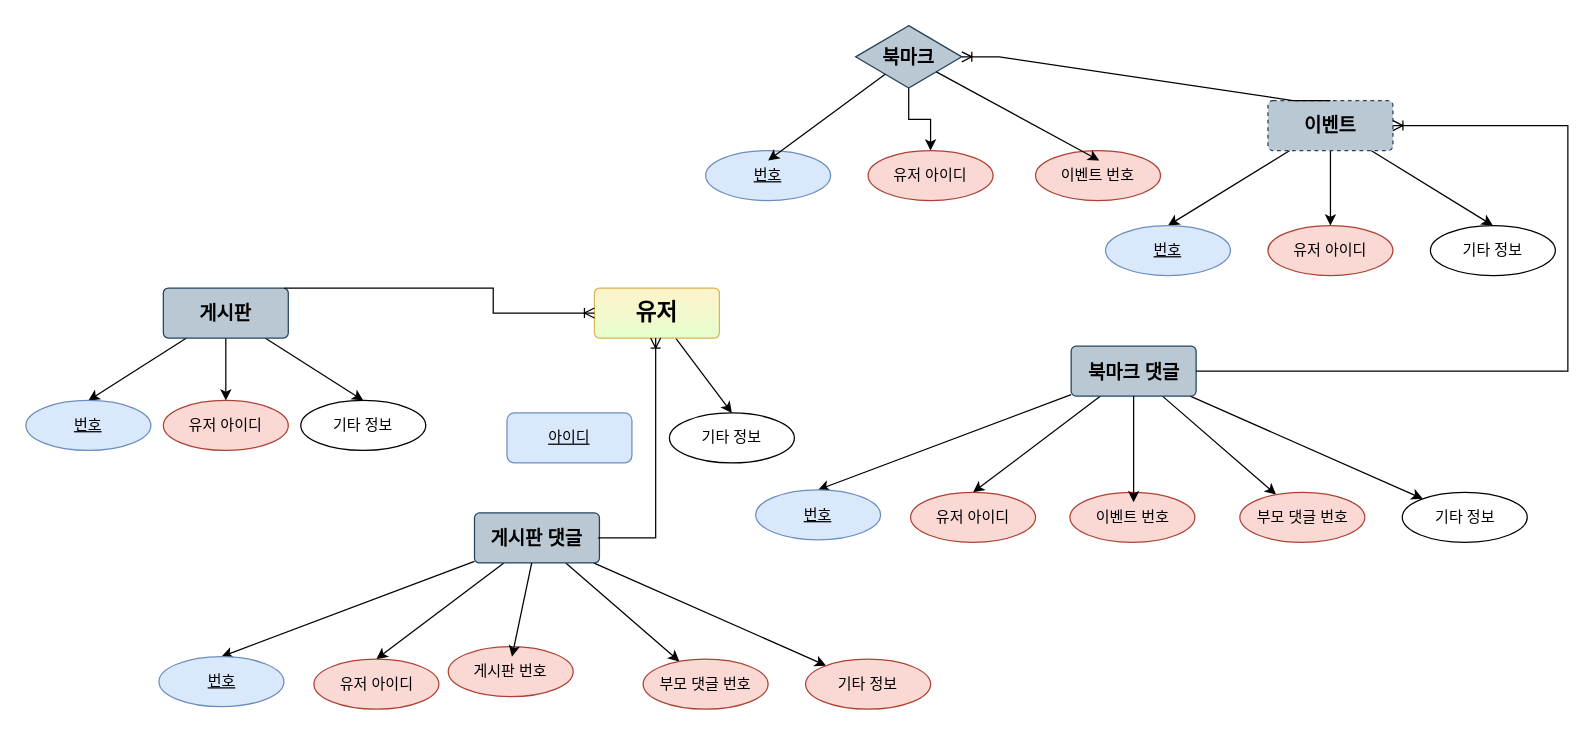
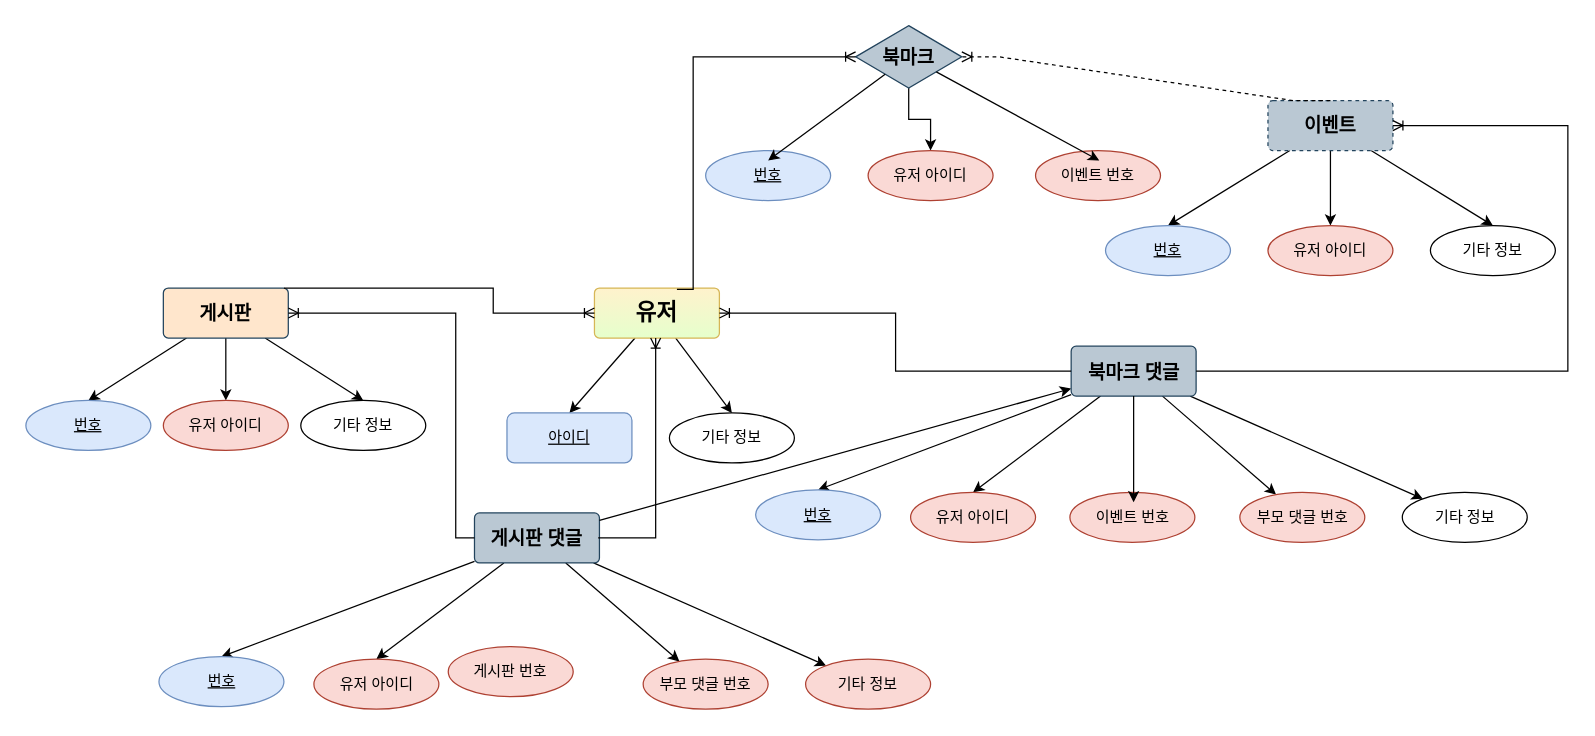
edge "이벤트" -> "북마크": style solid -> dashed
edge "유저" -> "북마크": added
node "게시판": fillcolor #bac8d3 -> #ffe6cc
edge "북마크 댓글" -> "유저": added
edge "게시판 댓글" -> "게시판": added
edge "유저" -> "아이디": added
edge "게시판 댓글" -> "게시판 번호": now "게시판 댓글" -> "북마크 댓글"
